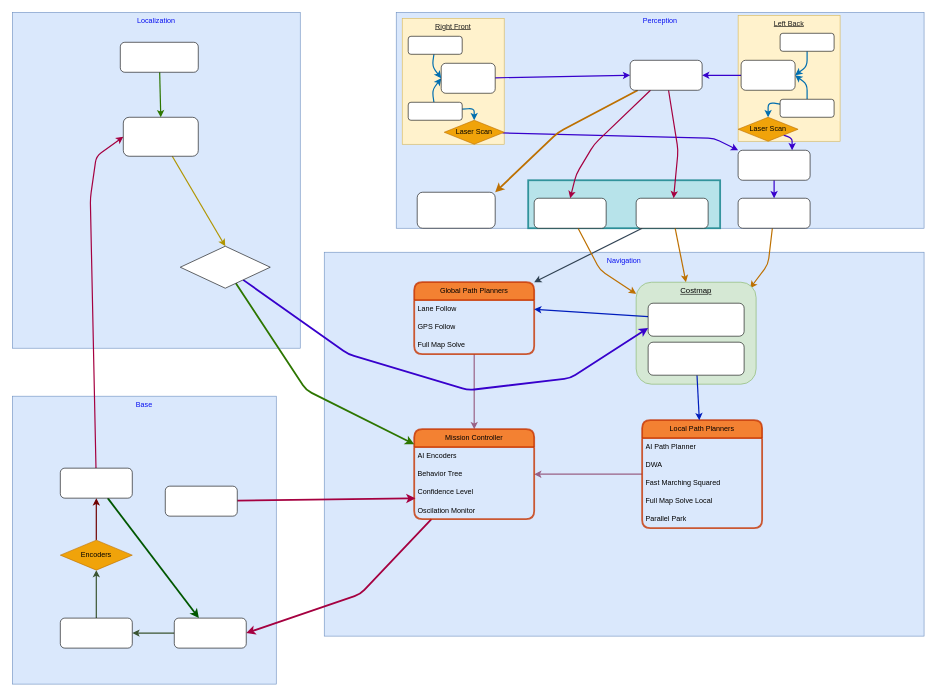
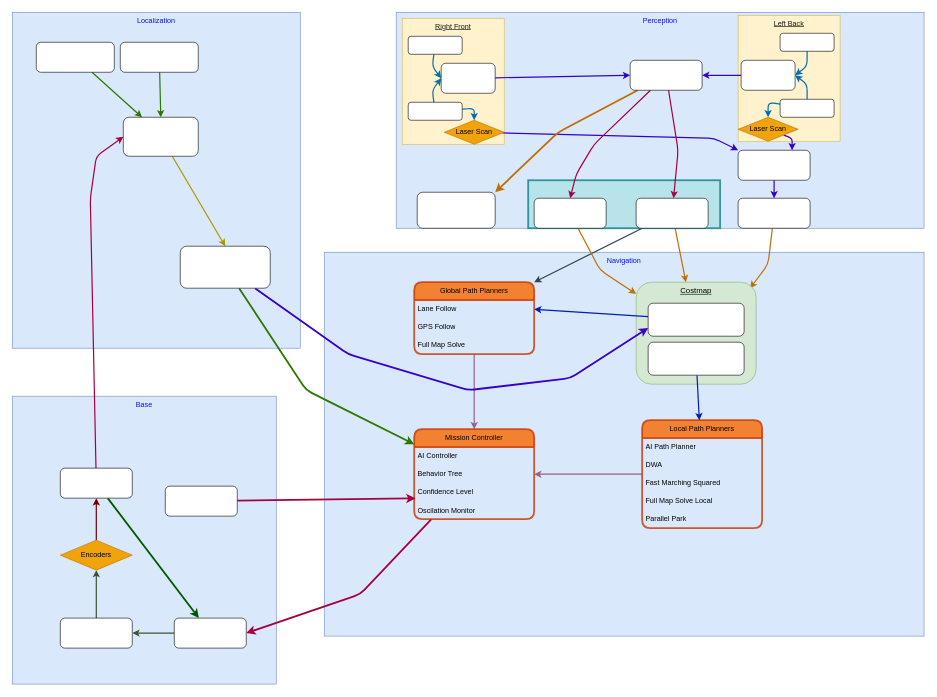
node "IMU": added
edge "IMU" -> "Kalman Filter": added
node "Localization Odometry": shape diamond -> rounded rectangle
node "AI Encoders": label "AI Encoders" -> "AI Controller"
